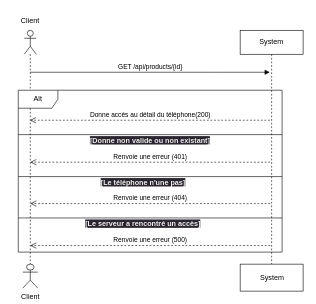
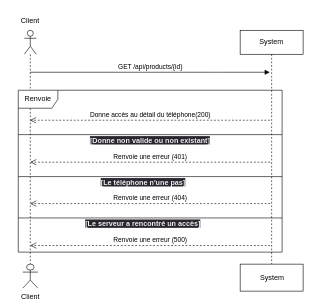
node "Alt": label "Alt" -> "Renvoie"
